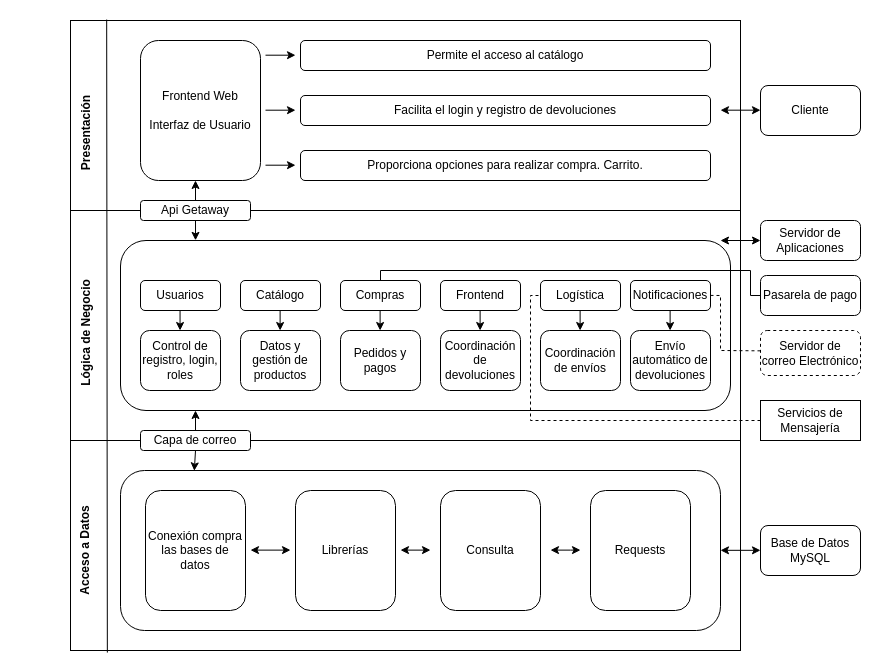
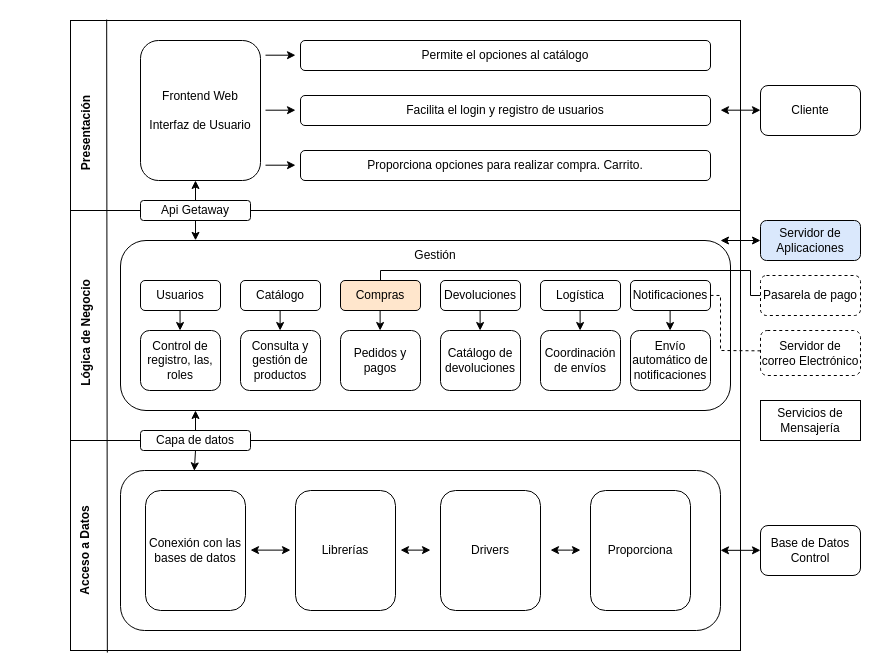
node "Permite el acceso al catálogo": label "Permite el acceso al catálogo" -> "Permite el opciones al catálogo"
node "Facilita el login y registro de devoluciones": label "Facilita el login y registro de devoluciones" -> "Facilita el login y registro de usuarios"
node "Servidor de Aplicaciones": fillcolor #ffffff -> #dae8fc
node "Gestión": added
node "Compras": fillcolor #ffffff -> #ffe6cc
node "Frontend": label "Frontend" -> "Devoluciones"
node "Pasarela de pago": style solid -> dashed
node "Control de registro, login, roles": label "Control de registro, login, roles" -> "Control de registro, las, roles"
node "Datos y gestión de productos": label "Datos y gestión de productos" -> "Consulta y gestión de productos"
node "Coordinación de devoluciones": label "Coordinación de devoluciones" -> "Catálogo de devoluciones"
node "Envío automático de devoluciones": label "Envío automático de devoluciones" -> "Envío automático de notificaciones"
edge "Logística" -- "Servicios de Mensajería": removed
node "Capa de correo": label "Capa de correo" -> "Capa de datos"
node "Conexión compra las bases de datos": label "Conexión compra las bases de datos" -> "Conexión con las bases de datos"
node "Consulta": label "Consulta" -> "Drivers"
node "Requests": label "Requests" -> "Proporciona"
node "Base de Datos MySQL": label "Base de Datos MySQL" -> "Base de Datos Control"
